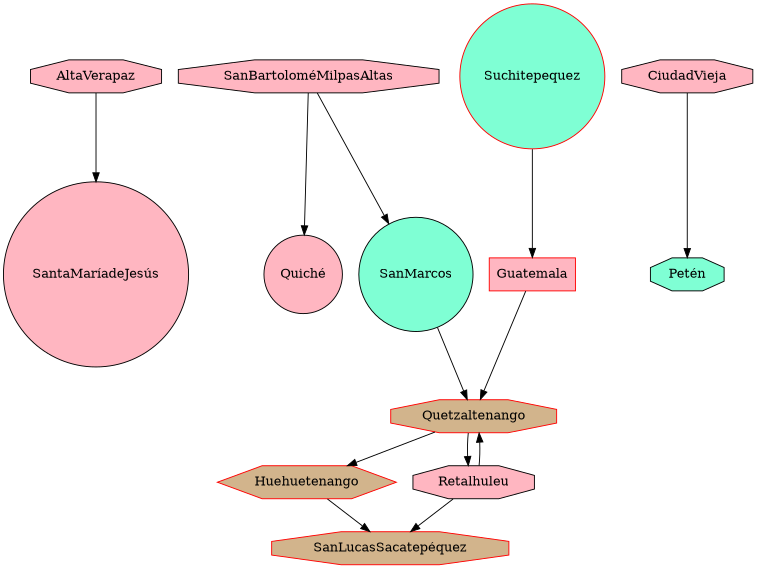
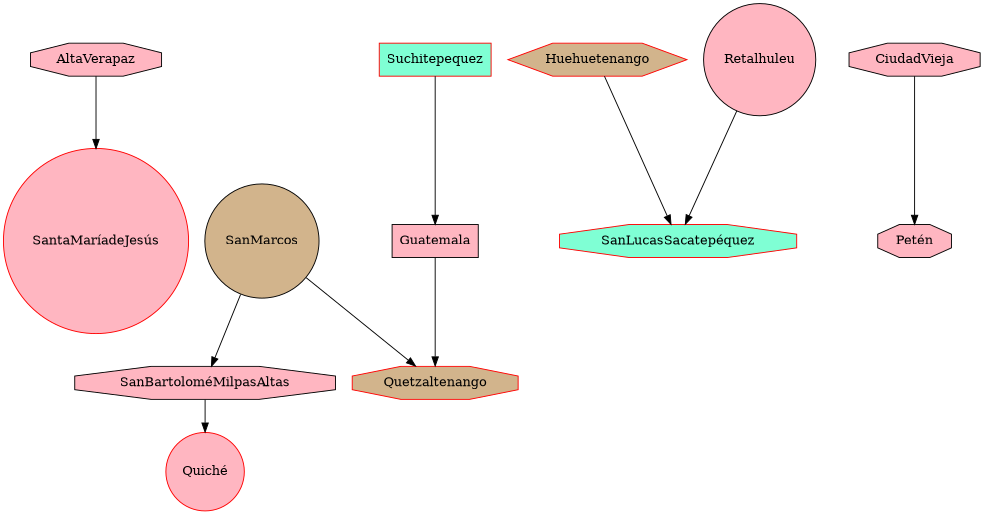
node "Suchitepequez": shape circle -> box
edge "SanBartoloméMilpasAltas" -> "SanMarcos": reversed
node "SantaMaríadeJesús": color black -> red
node "Quiché": color black -> red
node "SanMarcos": fillcolor aquamarine -> tan
node "Guatemala": color red -> black
node "Petén": fillcolor aquamarine -> lightpink
edge "Quetzaltenango" -> "Retalhuleu": removed
edge "Quetzaltenango" -> "Huehuetenango": removed
edge "Retalhuleu" -> "Quetzaltenango": removed
node "Retalhuleu": shape octagon -> circle
node "SanLucasSacatepéquez": fillcolor tan -> aquamarine
